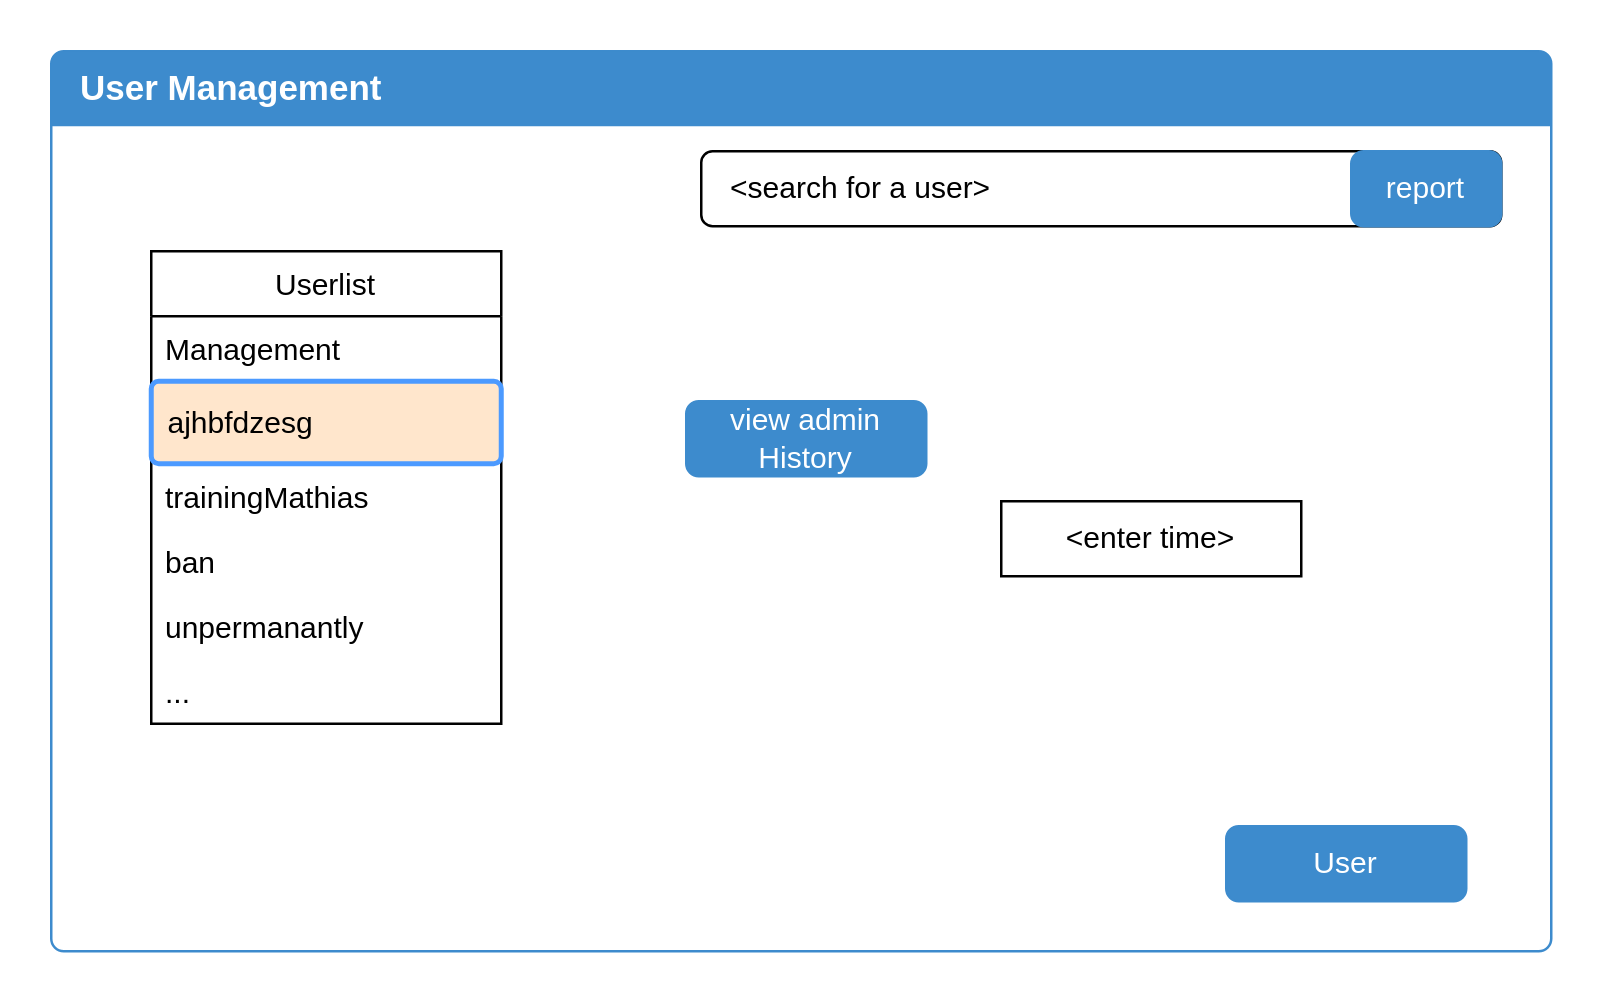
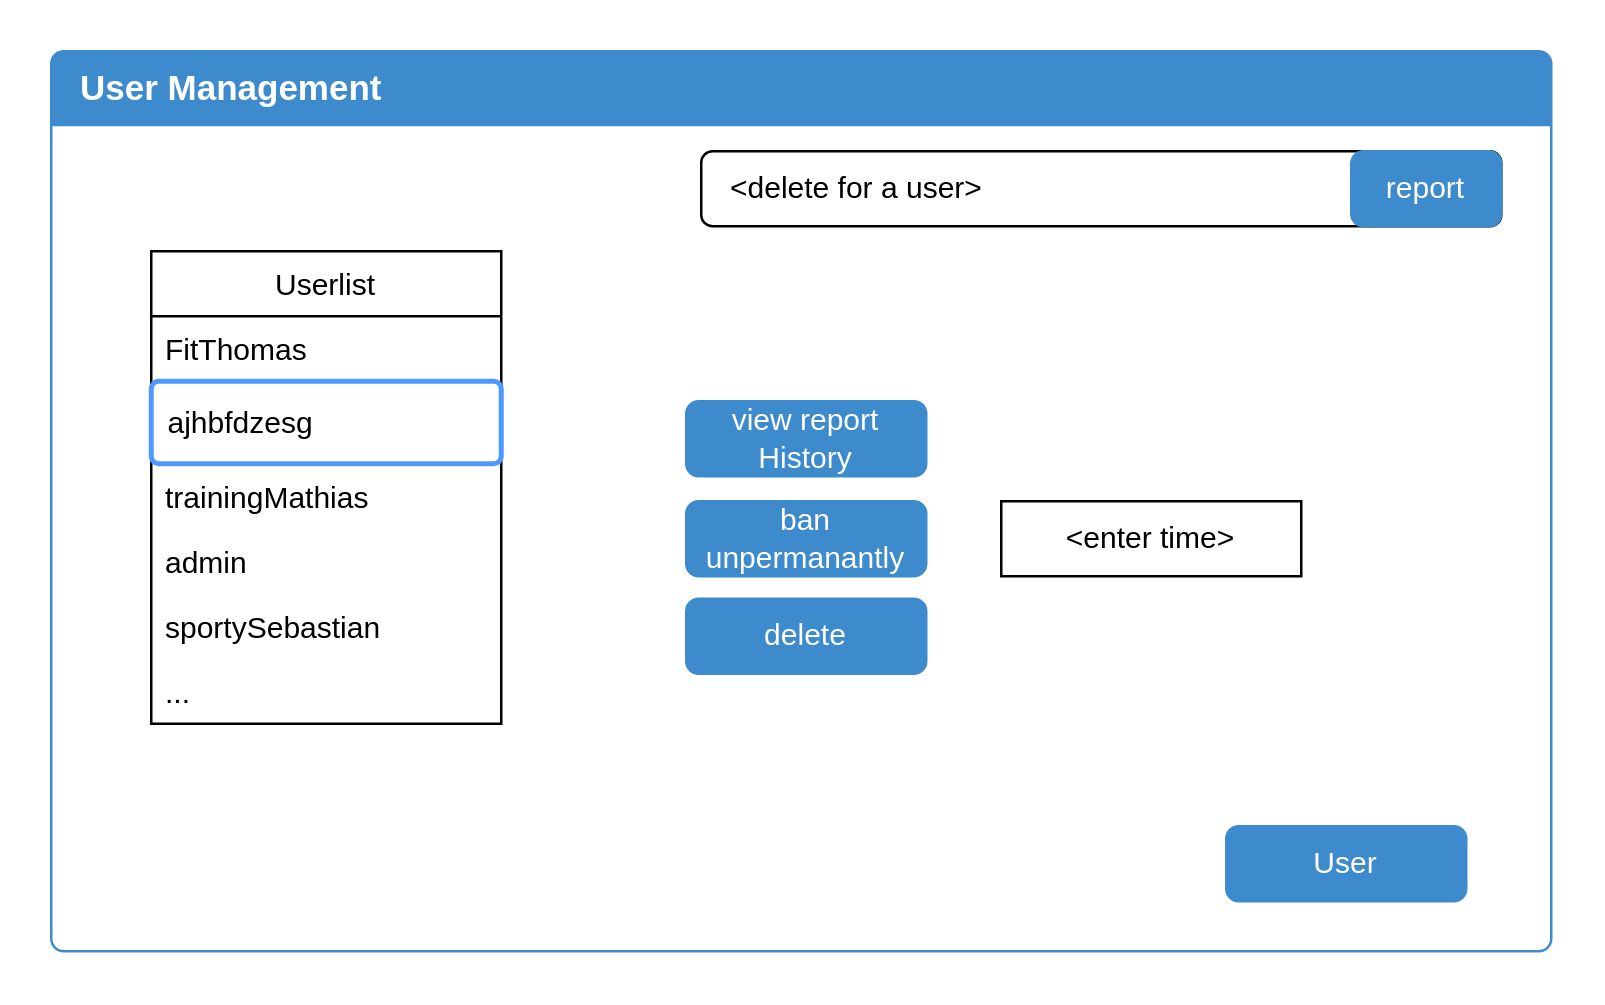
node "<search for a user>": label "<search for a user>" -> "<delete for a user>"
node "Management": label "Management" -> "FitThomas"
node "ajhbfdzesg": fillcolor #ffe6cc -> #ffffff
node "view admin History": label "view admin History" -> "view report History"
node "ban unpermanantly": added
node "ban": label "ban" -> "admin"
node "unpermanantly": label "unpermanantly" -> "sportySebastian"
node "delete": added
